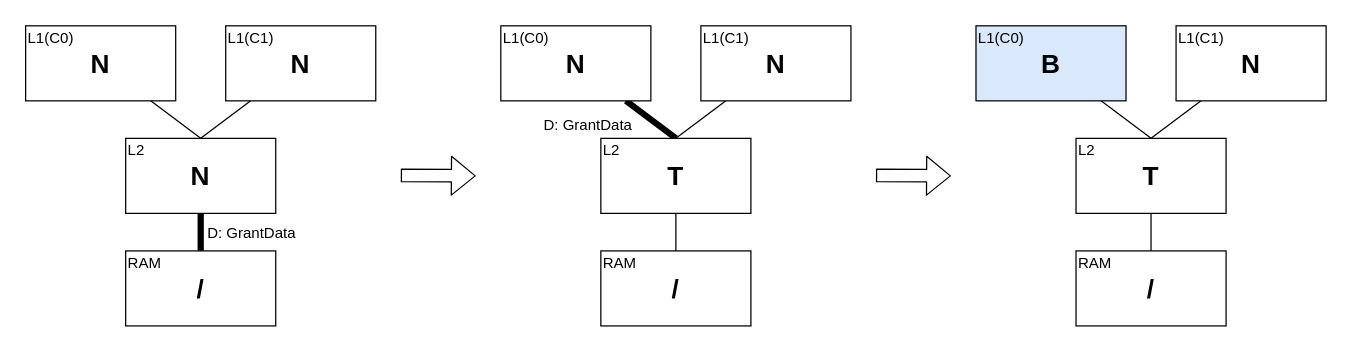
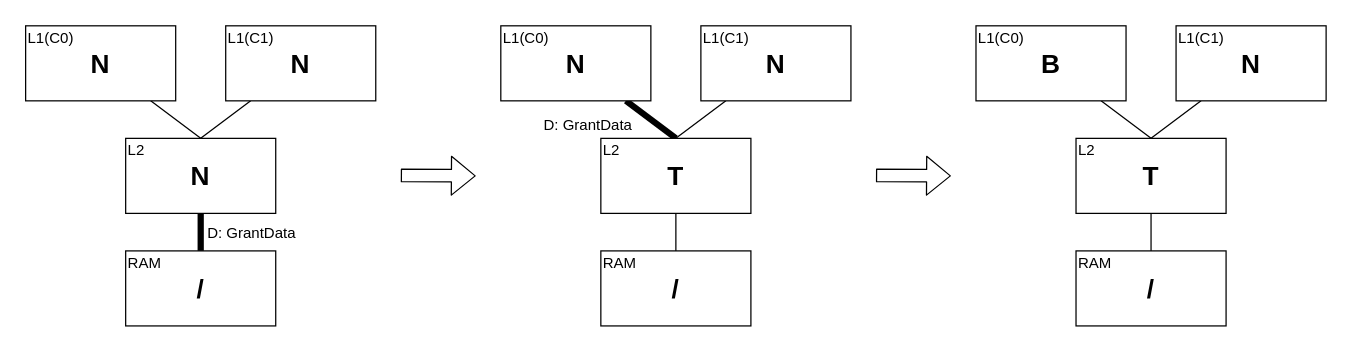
node "B": fillcolor #dae8fc -> #ffffff
